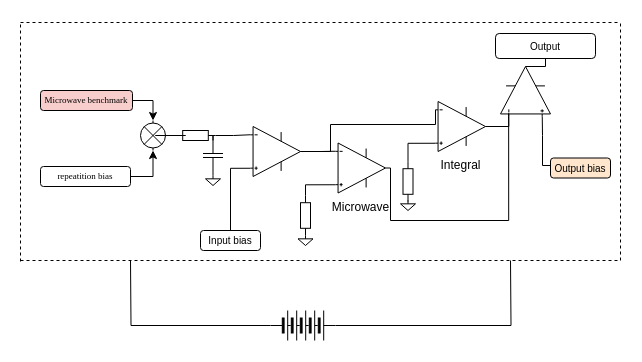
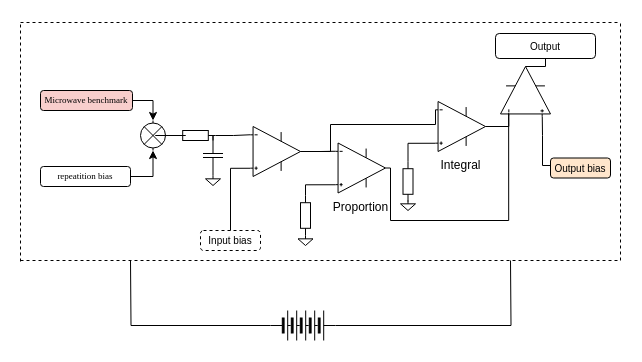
node "Microwave": label "Microwave" -> "Proportion"
node "Input bias": style solid -> dashed
